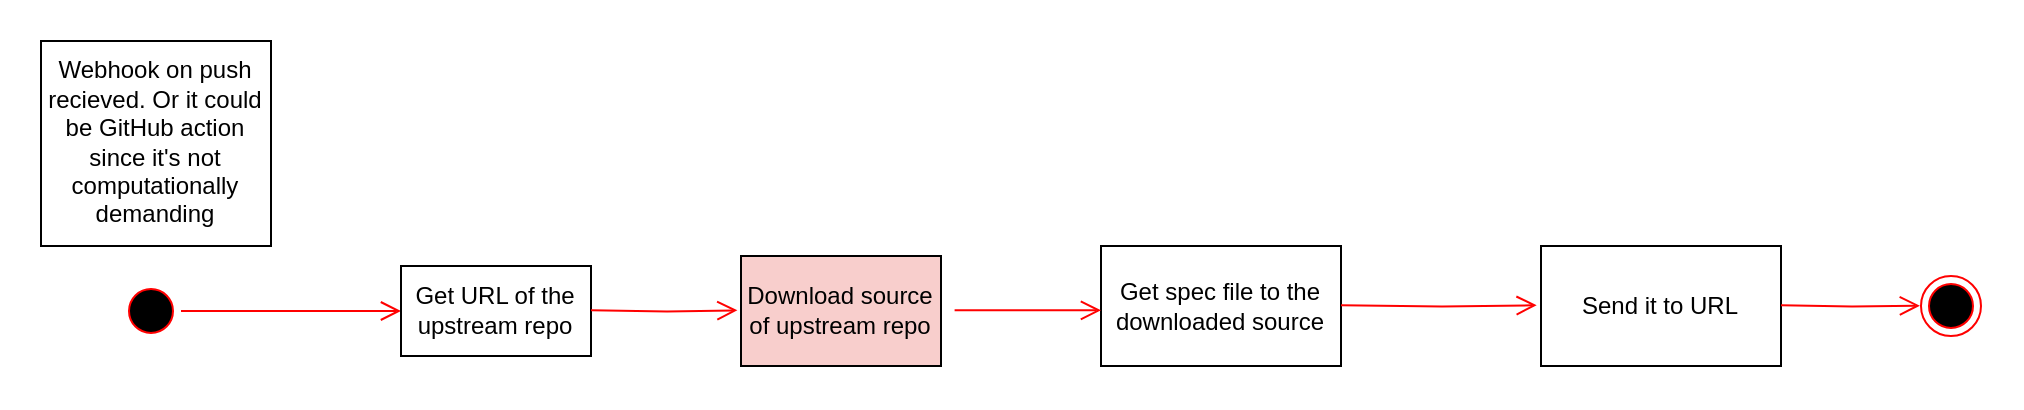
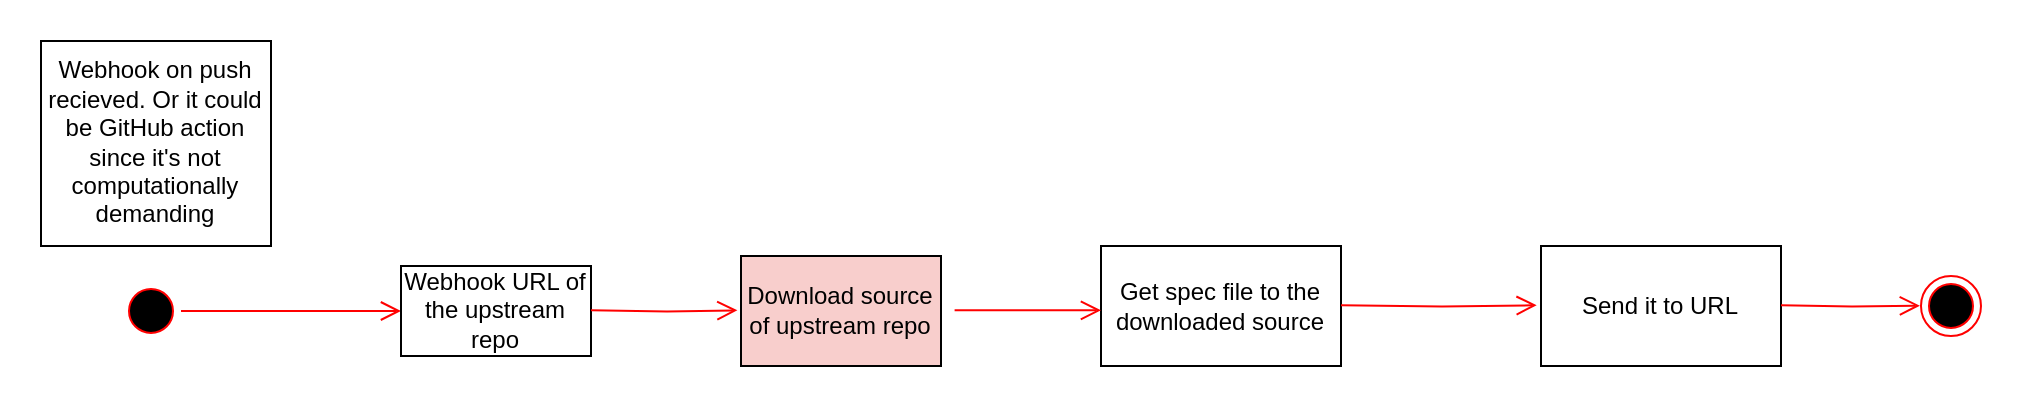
node "Get URL of the upstream repo": label "Get URL of the upstream repo" -> "Webhook URL of the upstream repo"
